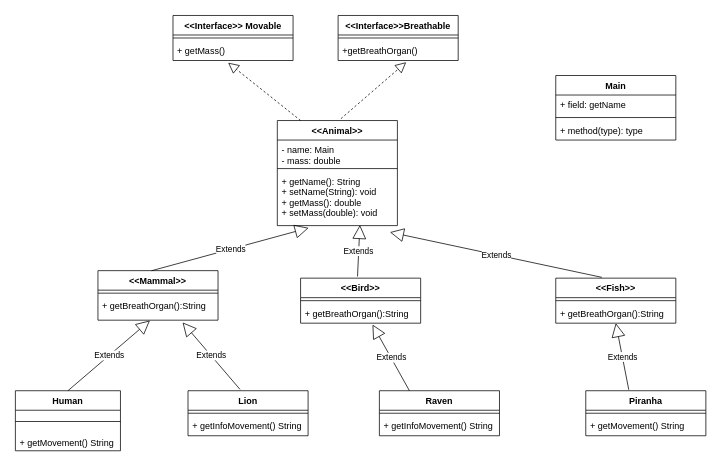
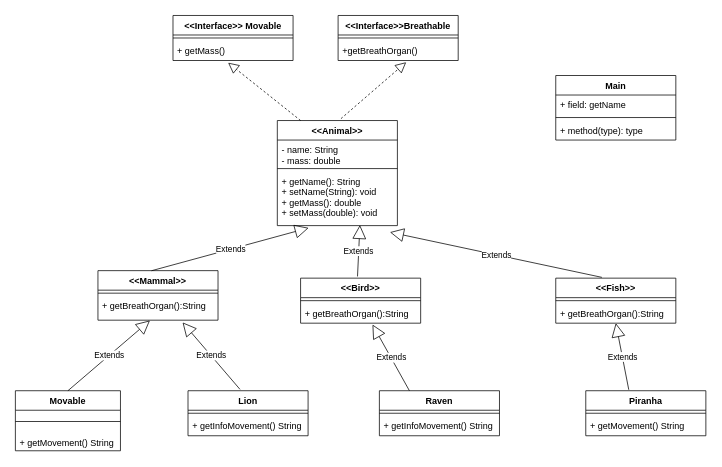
node "- name: Main - mass: double": label "- name: Main - mass: double" -> "- name: String - mass: double"
node "Human": label "Human" -> "Movable"
